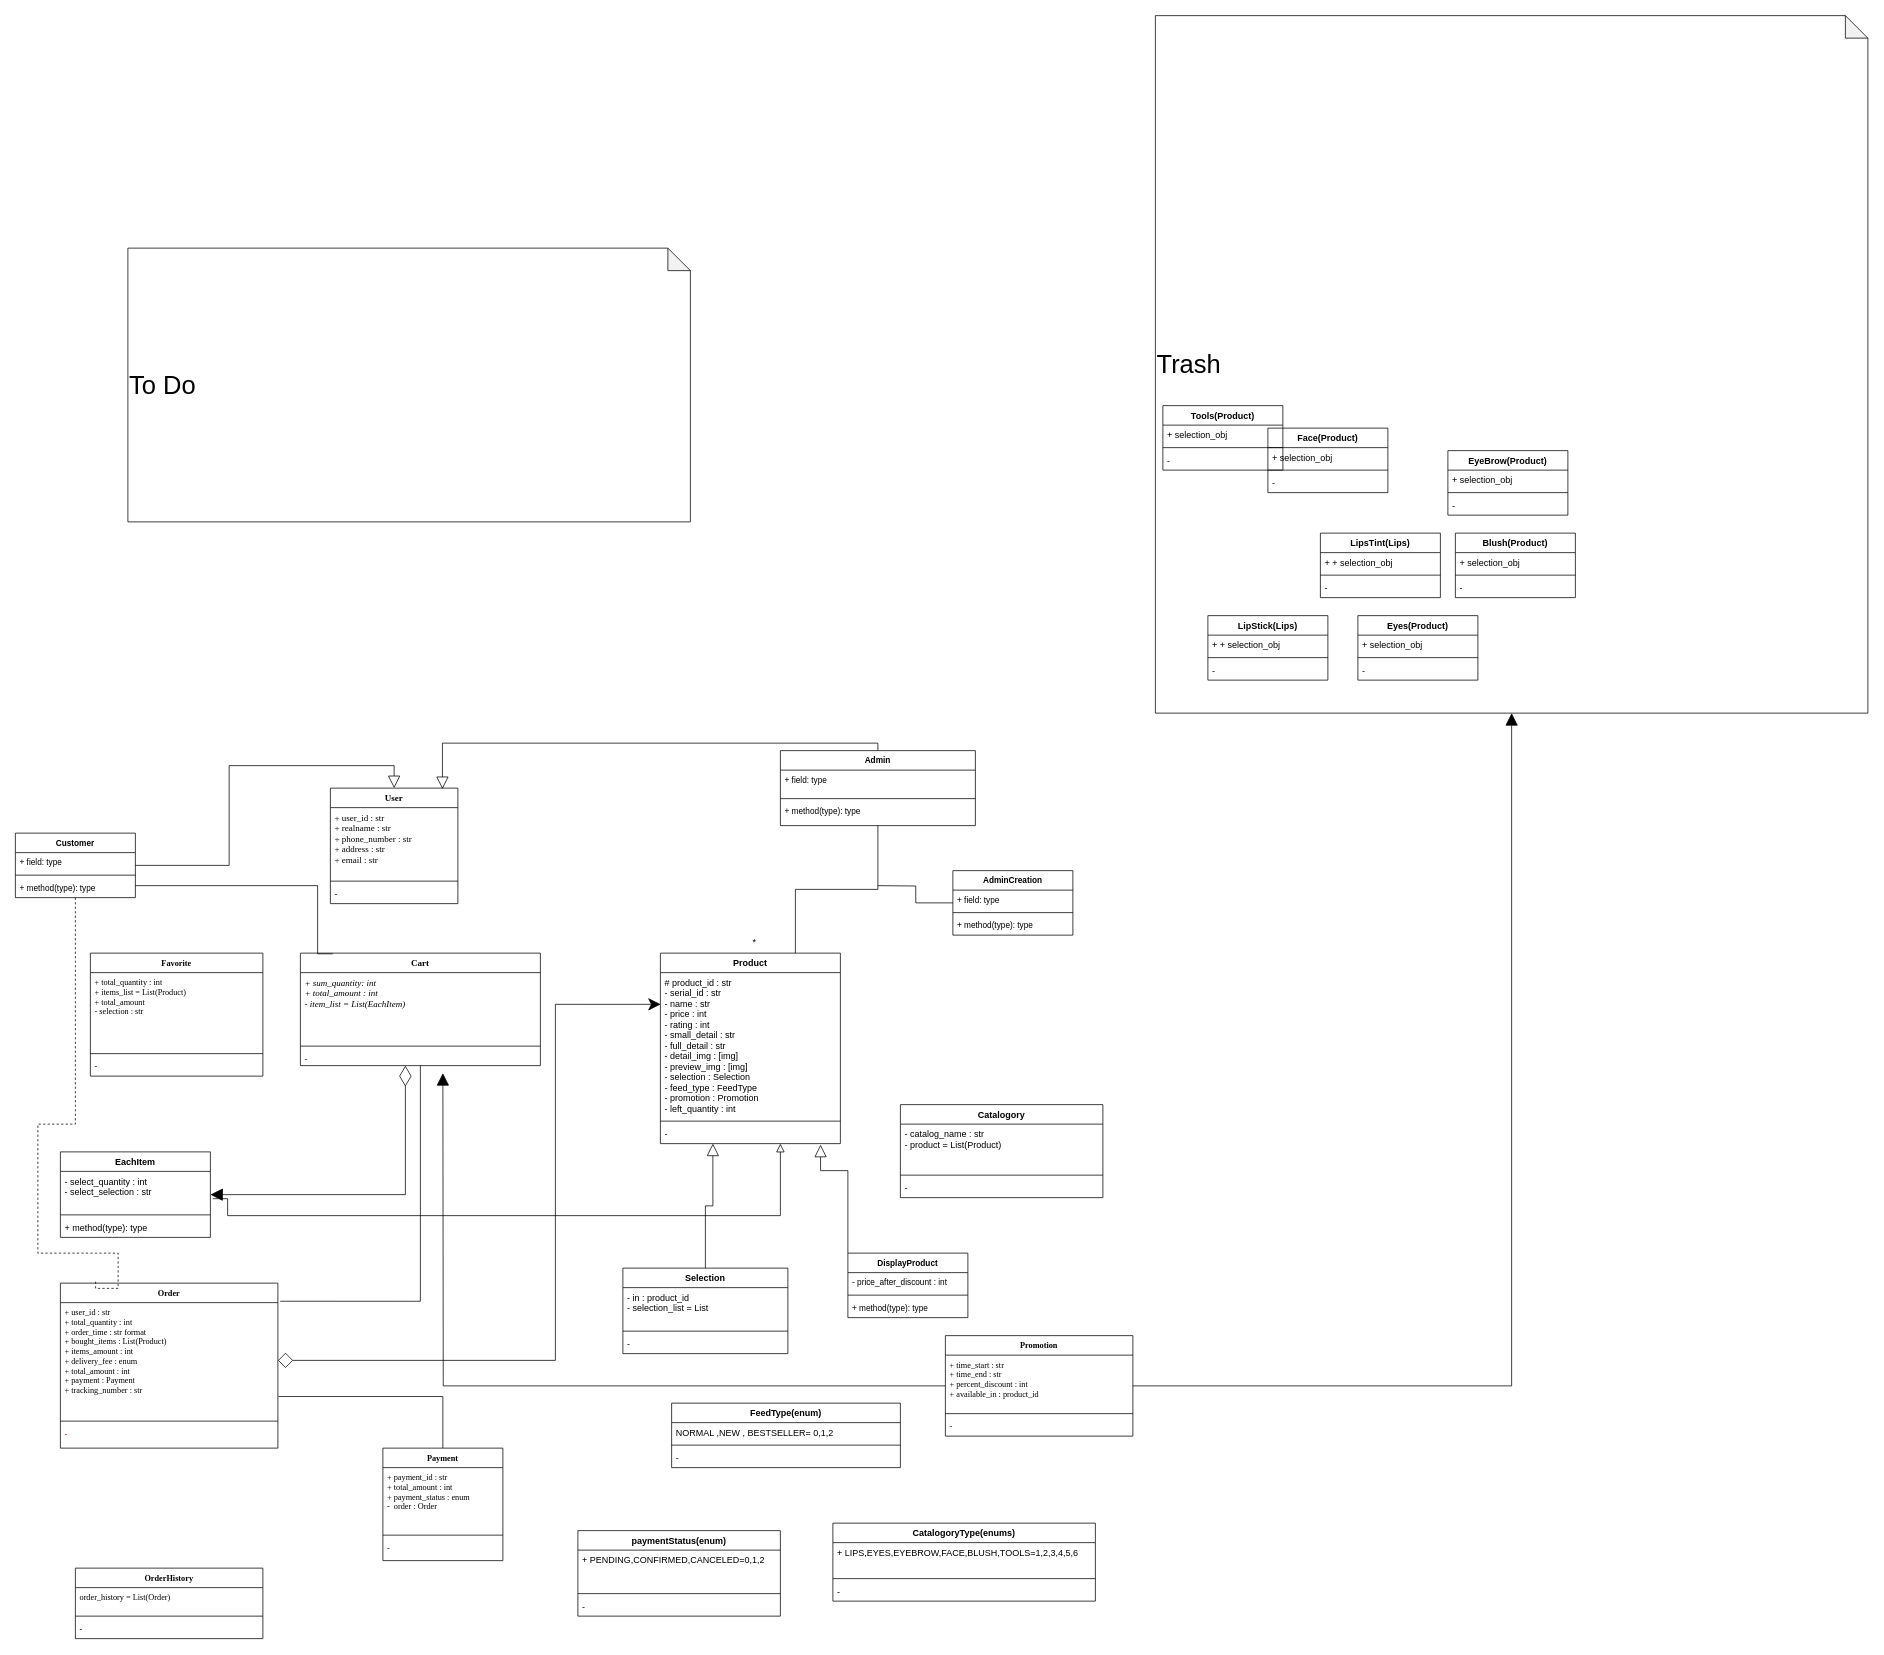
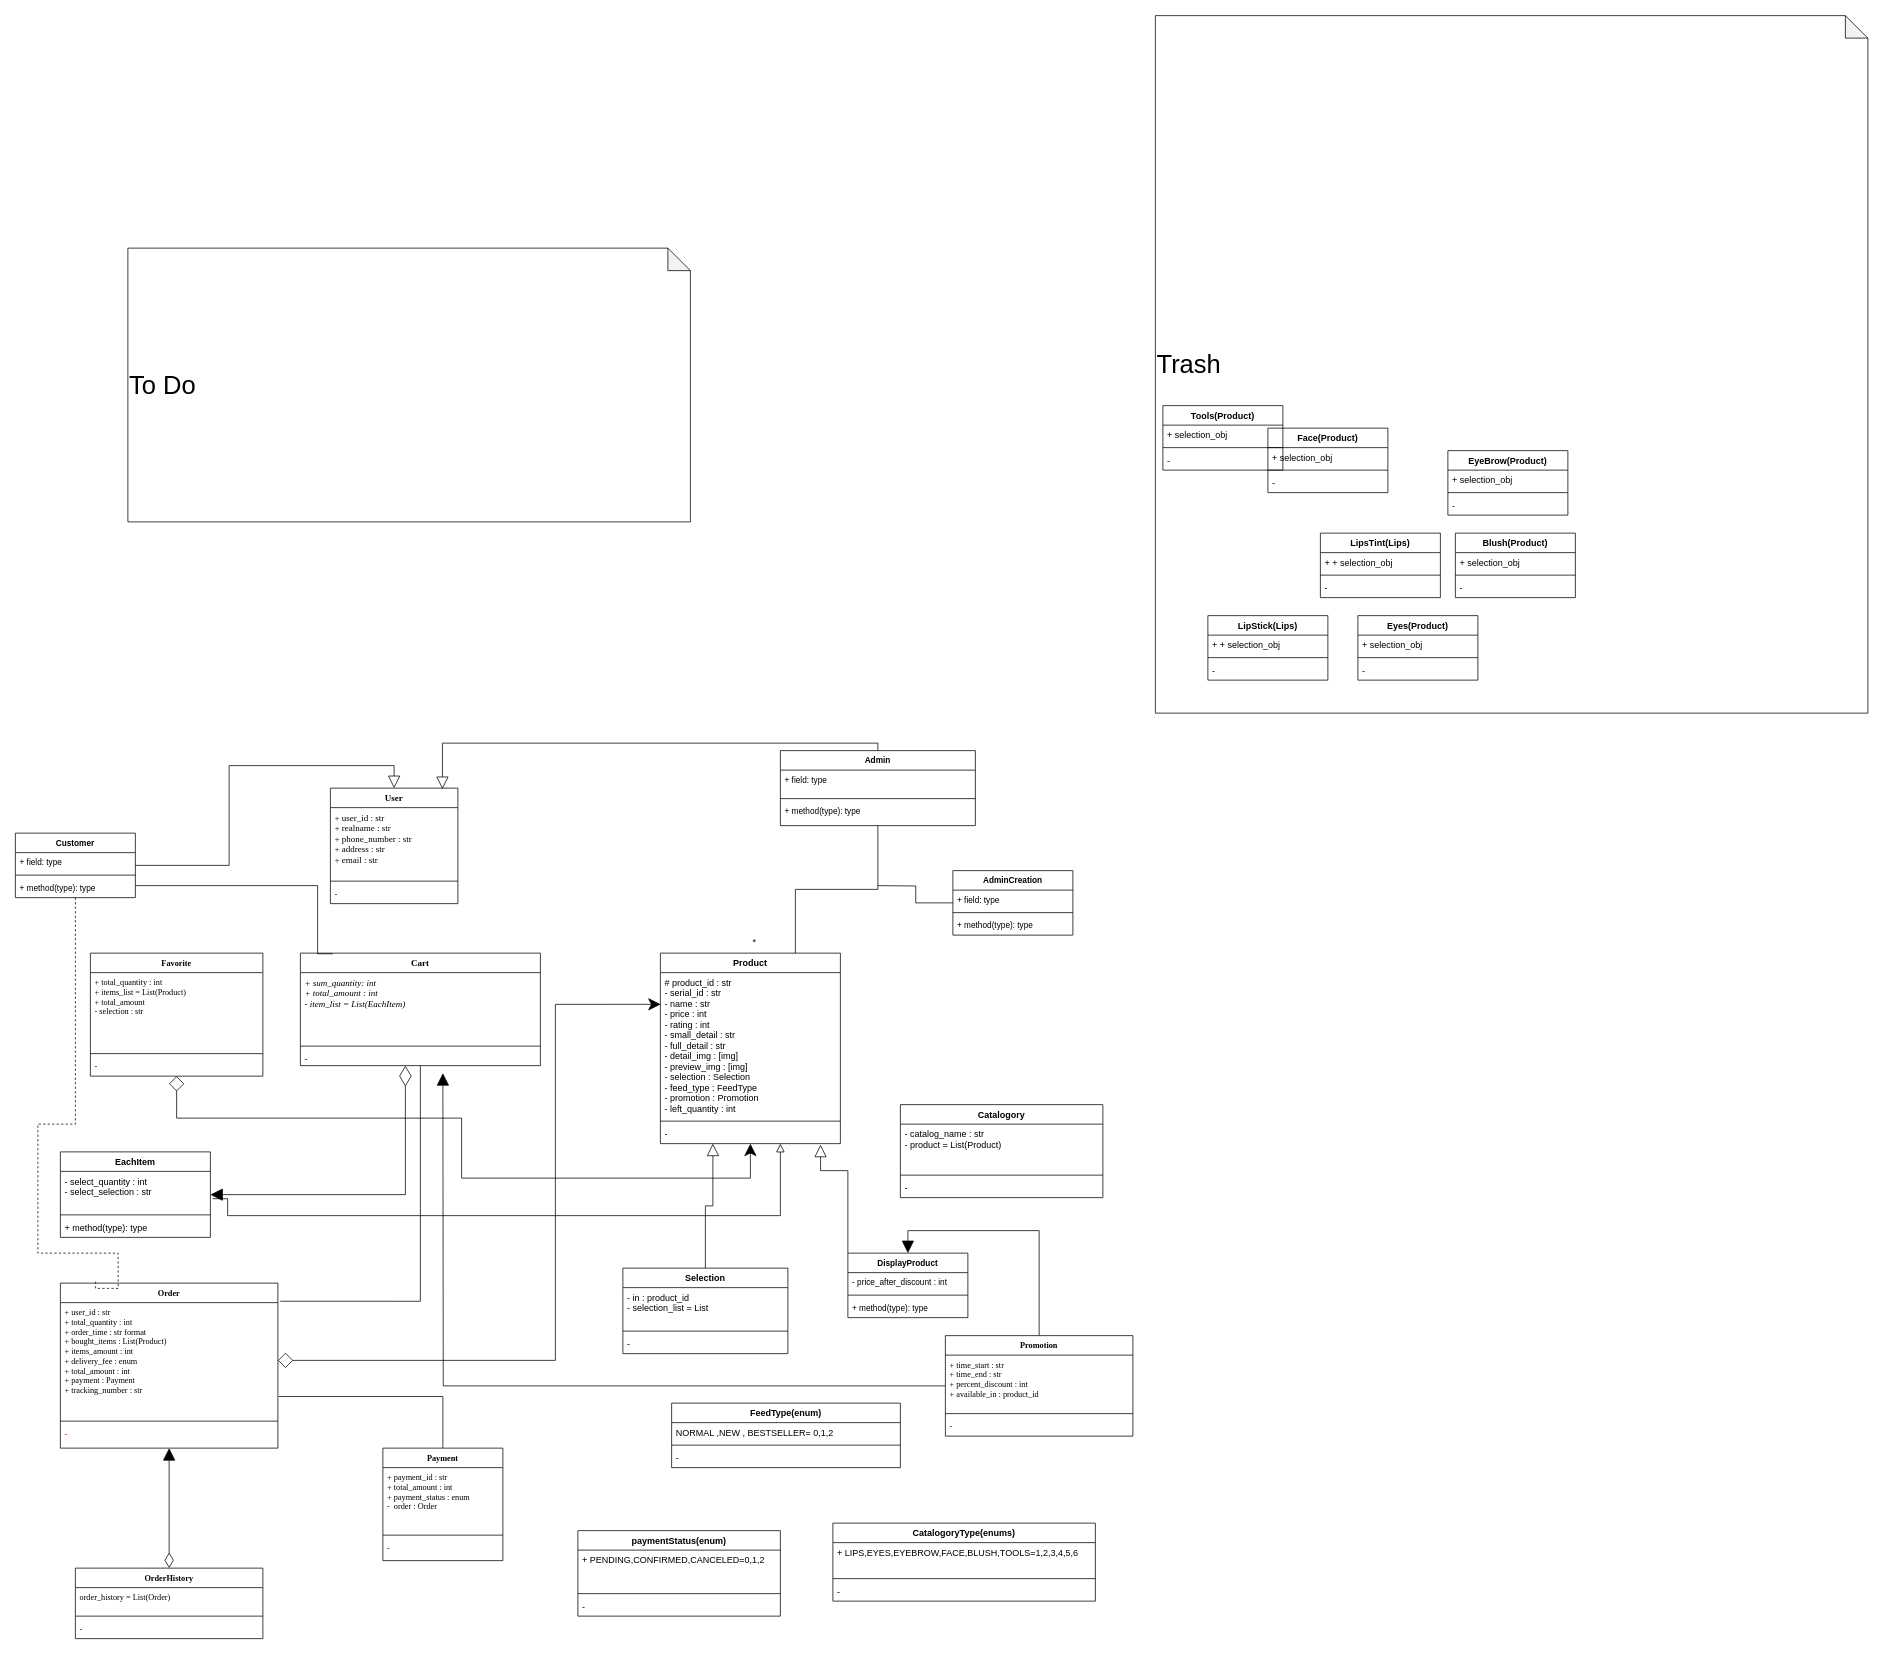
edge "Promotion" -> "Trash": now "Promotion" -> "DisplayProduct"
edge "Favorite" -- "Product": added
edge "Order" -- "OrderHistory": added
